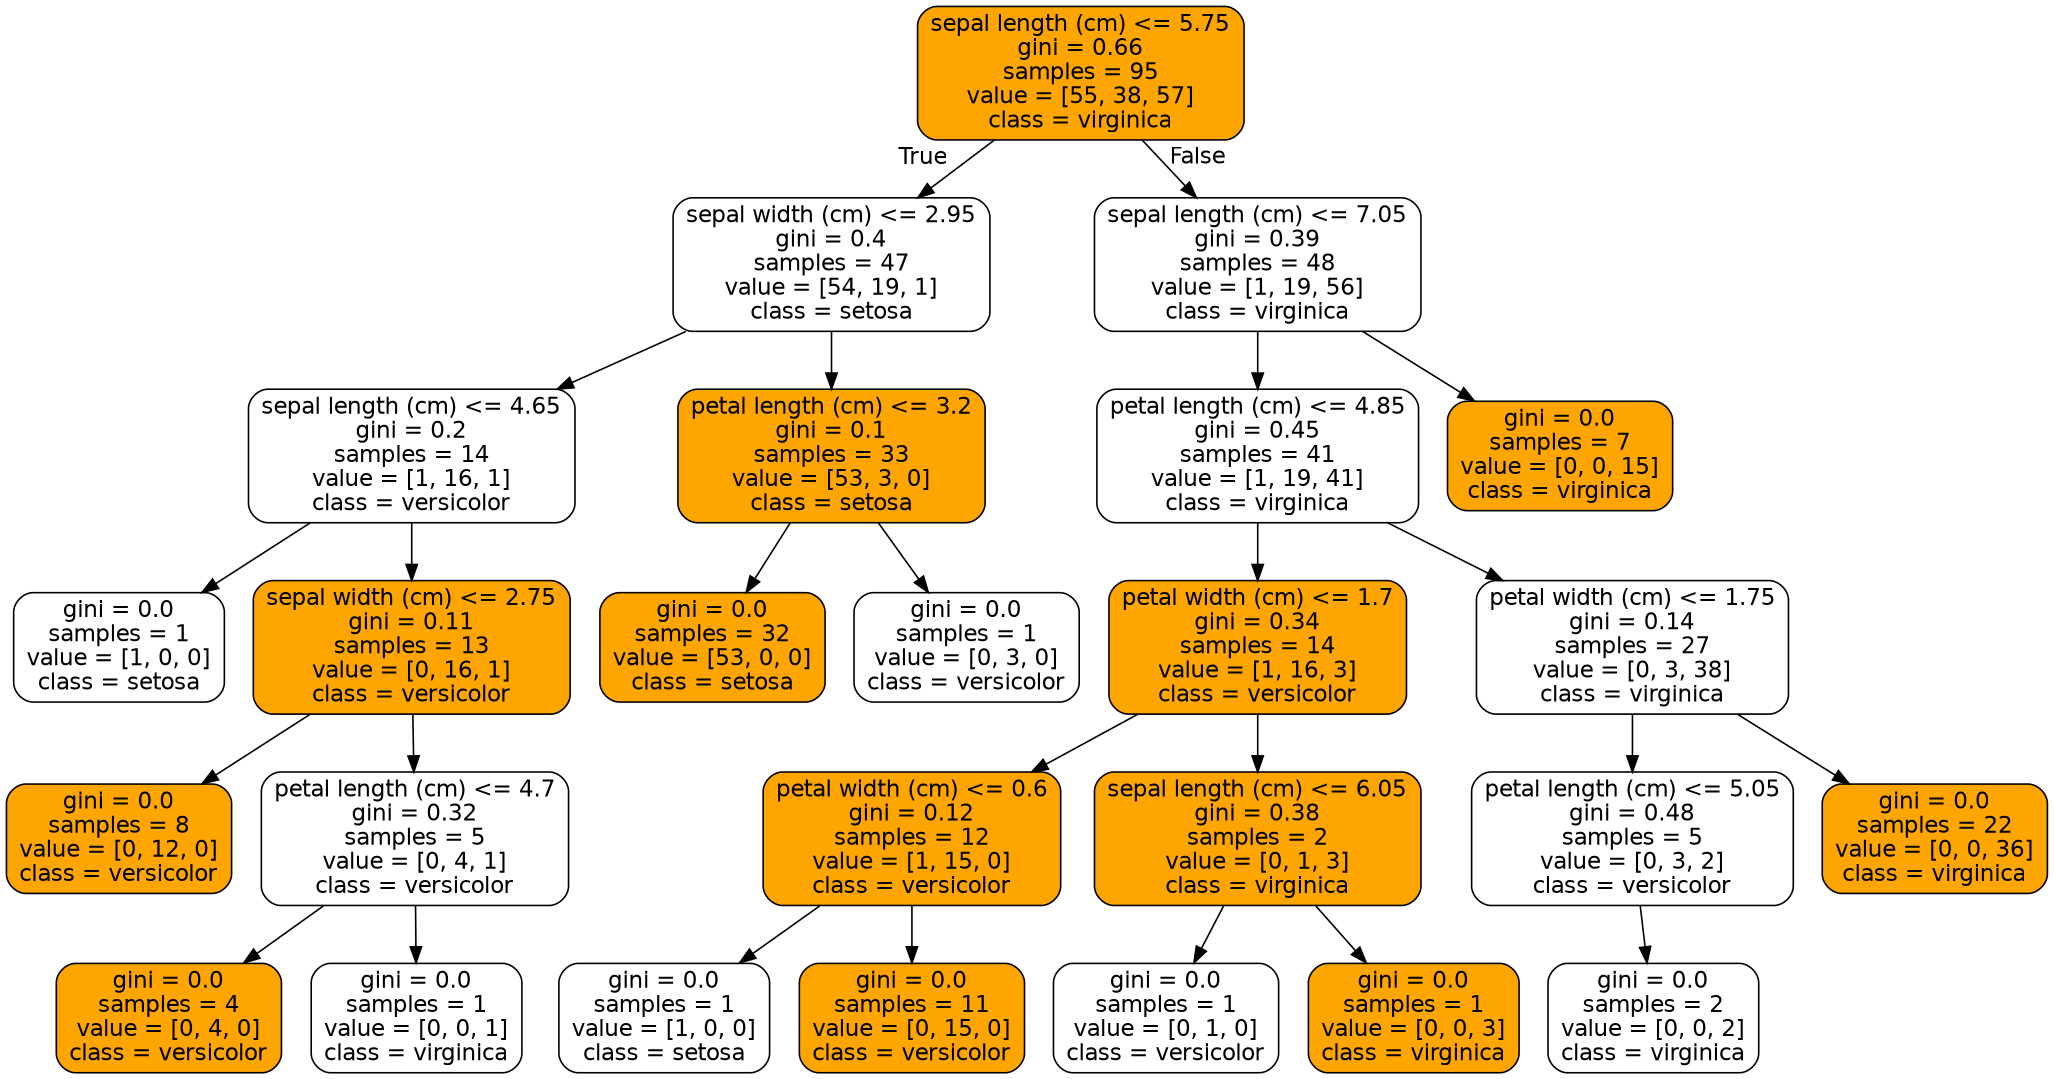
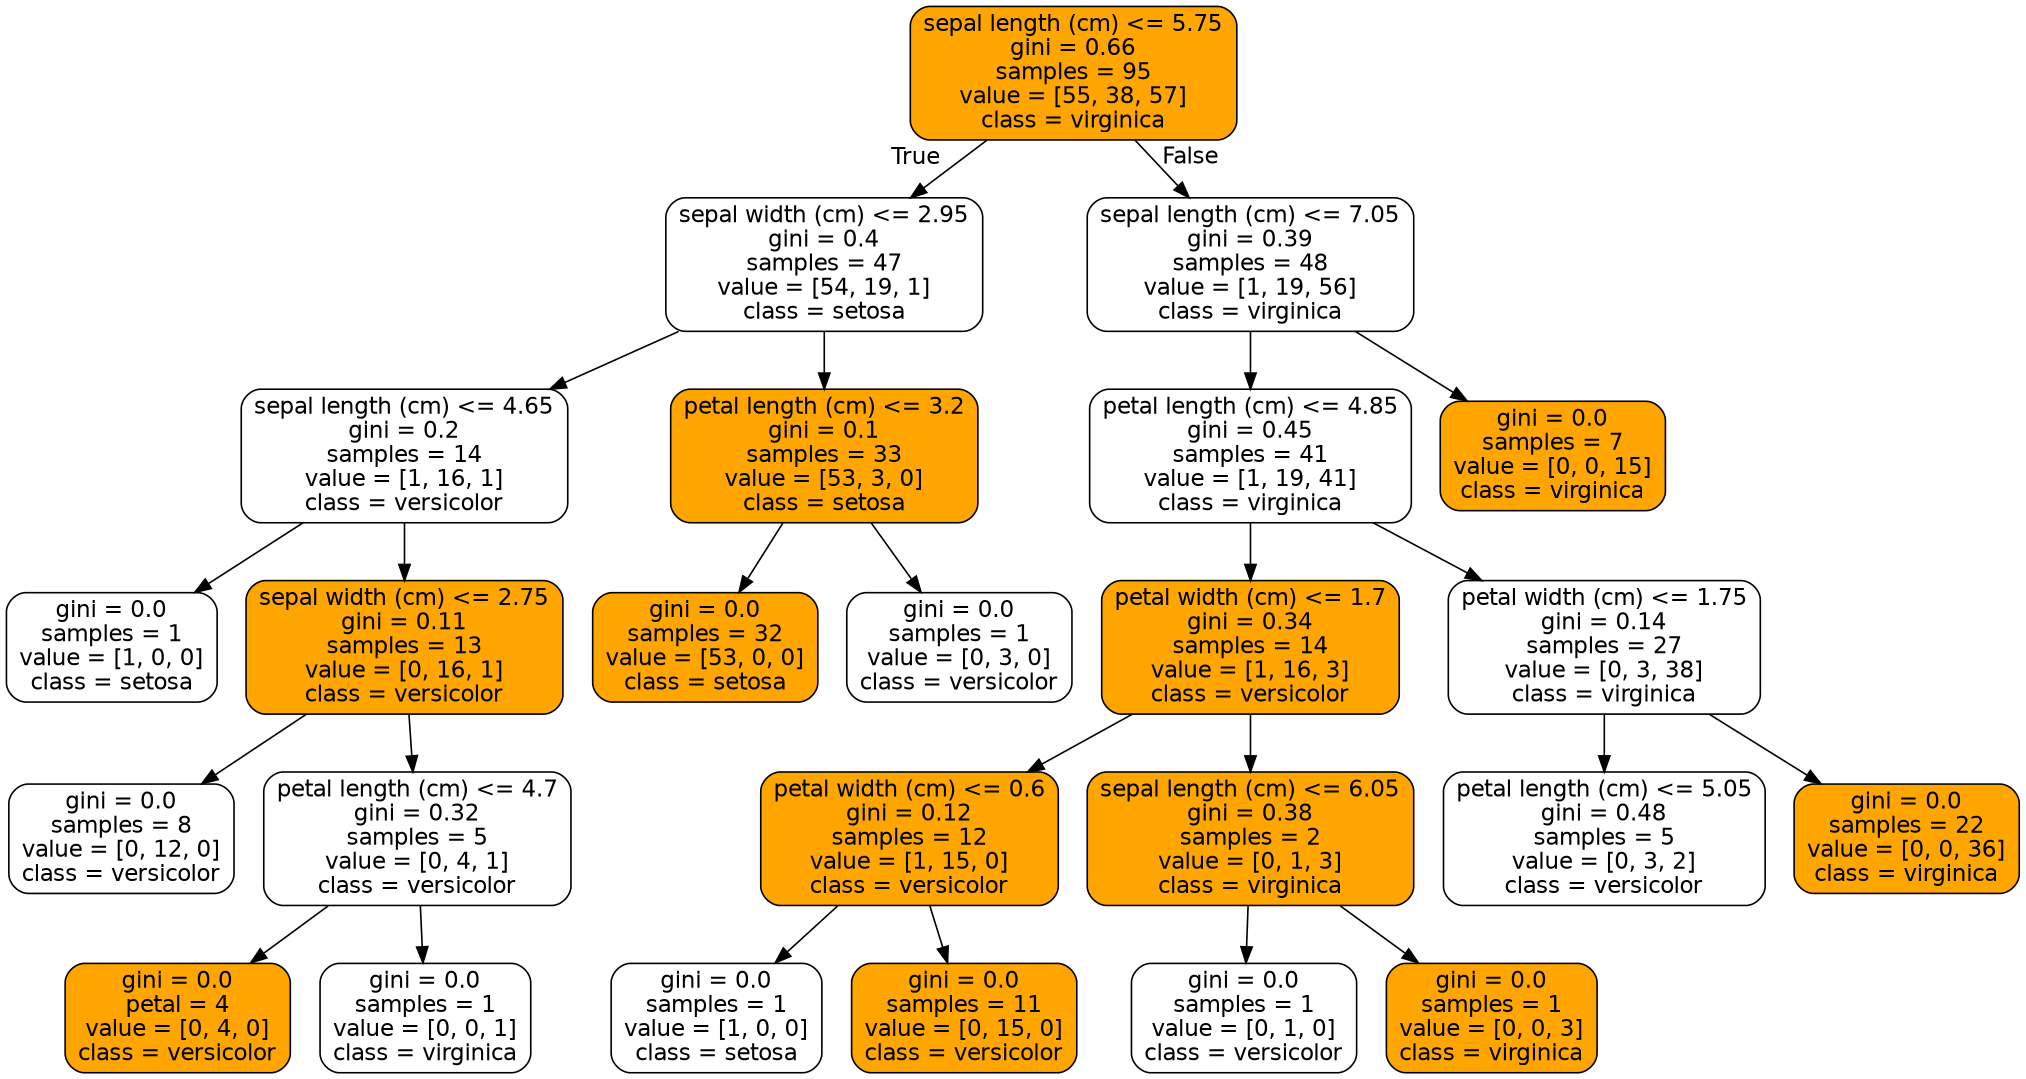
node "gini = 0.0 samples = 8 value = [0, 12, 0] class = versicolor": fillcolor orange -> white
node "gini = 0.0 samples = 4 value = [0, 4, 0] class = versicolor": label "gini = 0.0 samples = 4 value = [0, 4, 0] class = versicolor" -> "gini = 0.0 petal = 4 value = [0, 4, 0] class = versicolor"
node "gini = 0.0 samples = 2 value = [0, 0, 2] class = virginica": removed
